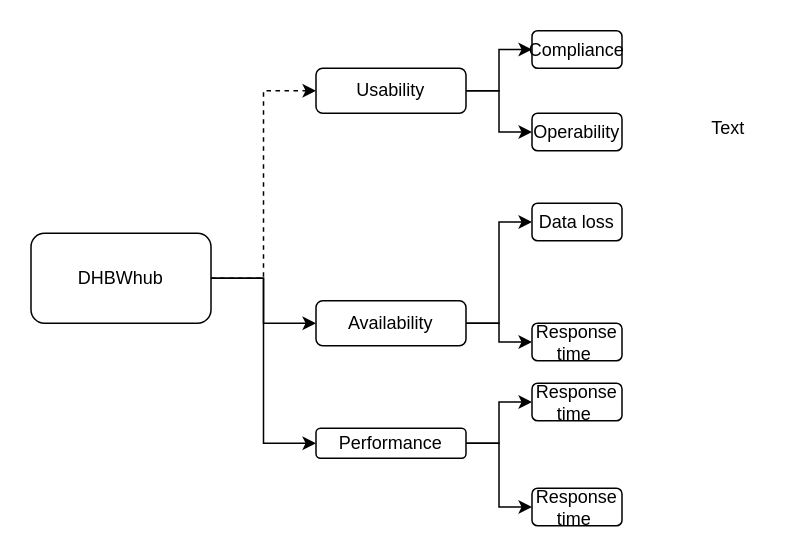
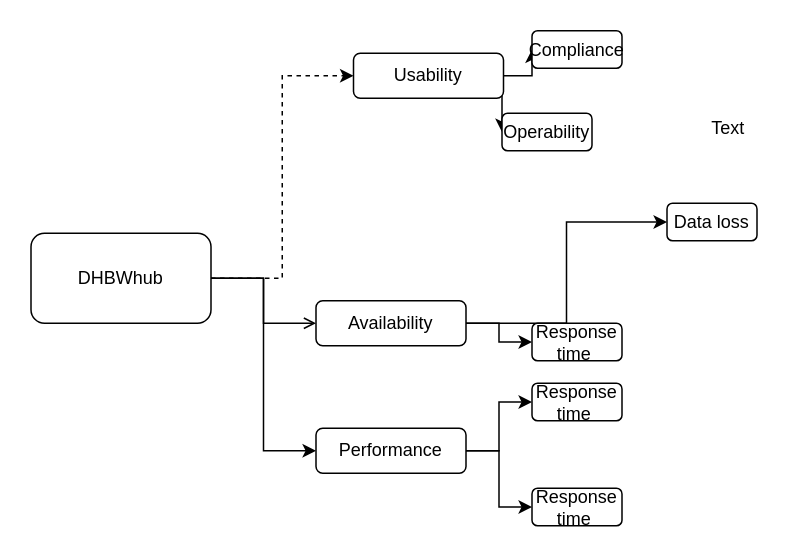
node "Usability": moved (391, 91) -> (428, 76)
node "Operability": moved (577, 132) -> (547, 132)
node "Data loss": moved (577, 222) -> (712, 222)
edge "DHBWhub" -> "Availability": arrowhead classic -> open
node "Performance": size 150x30 -> 150x45
